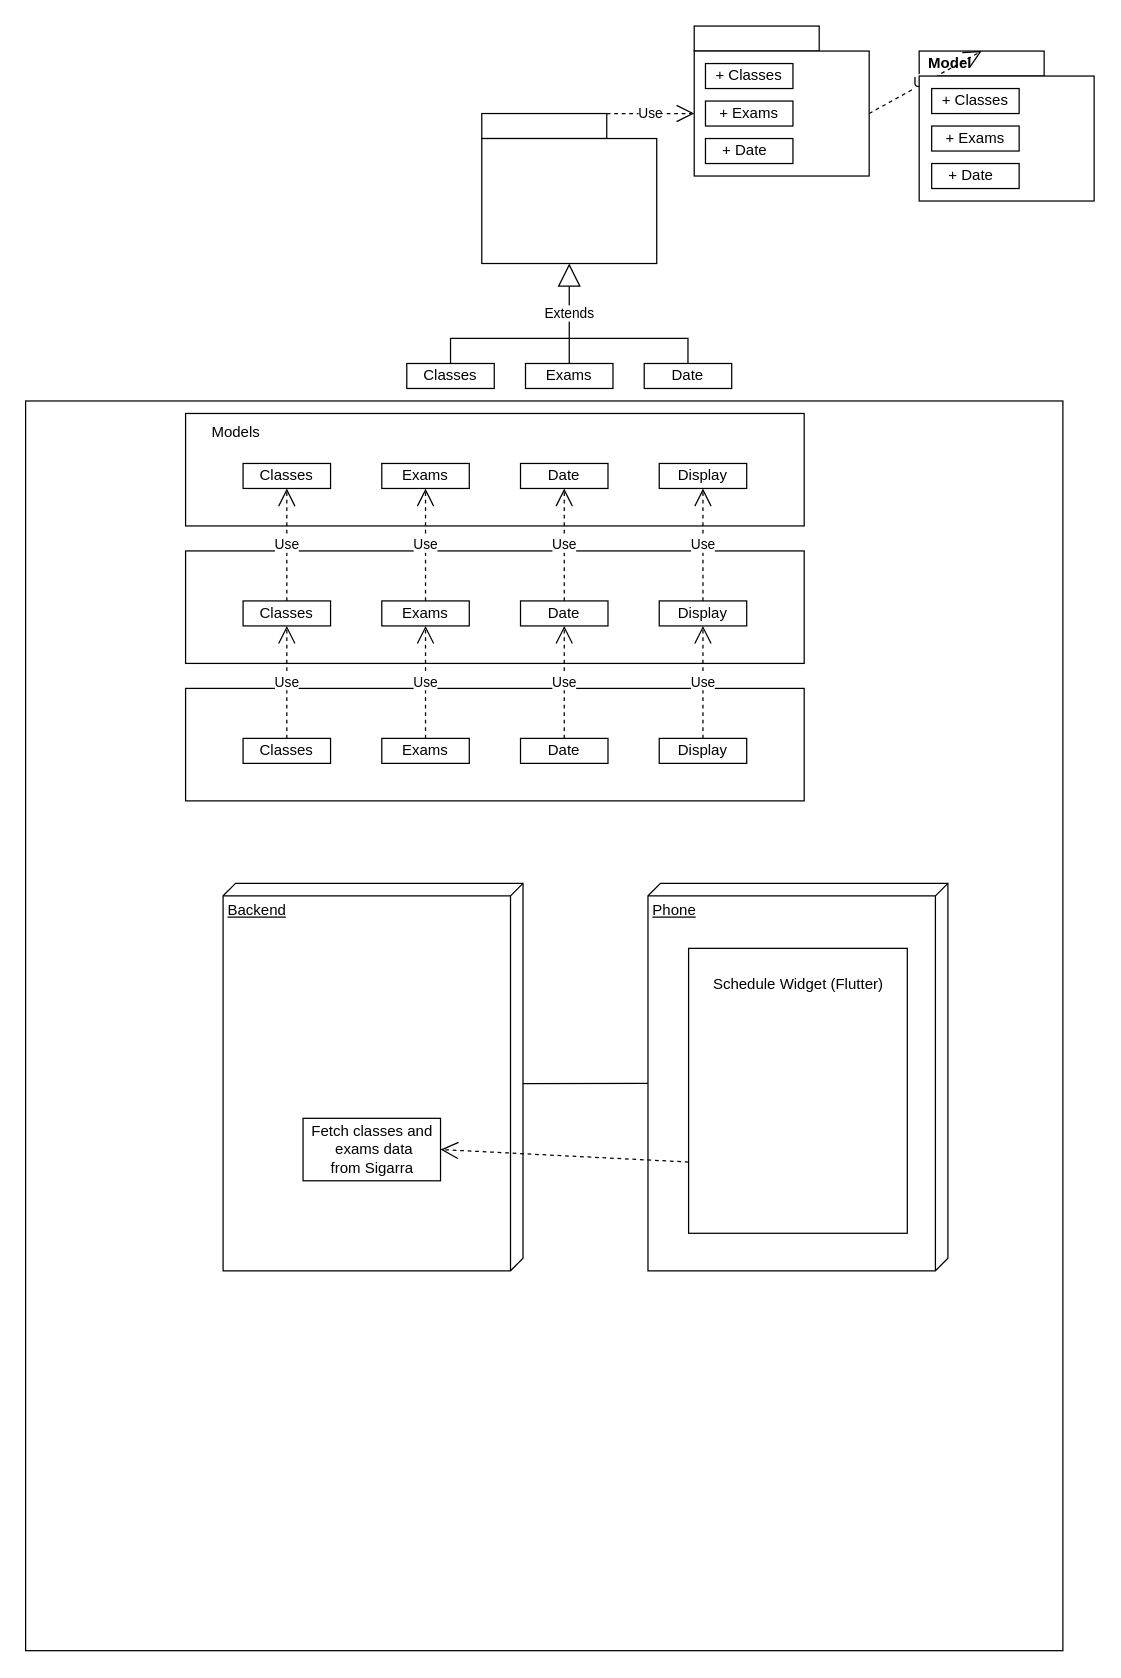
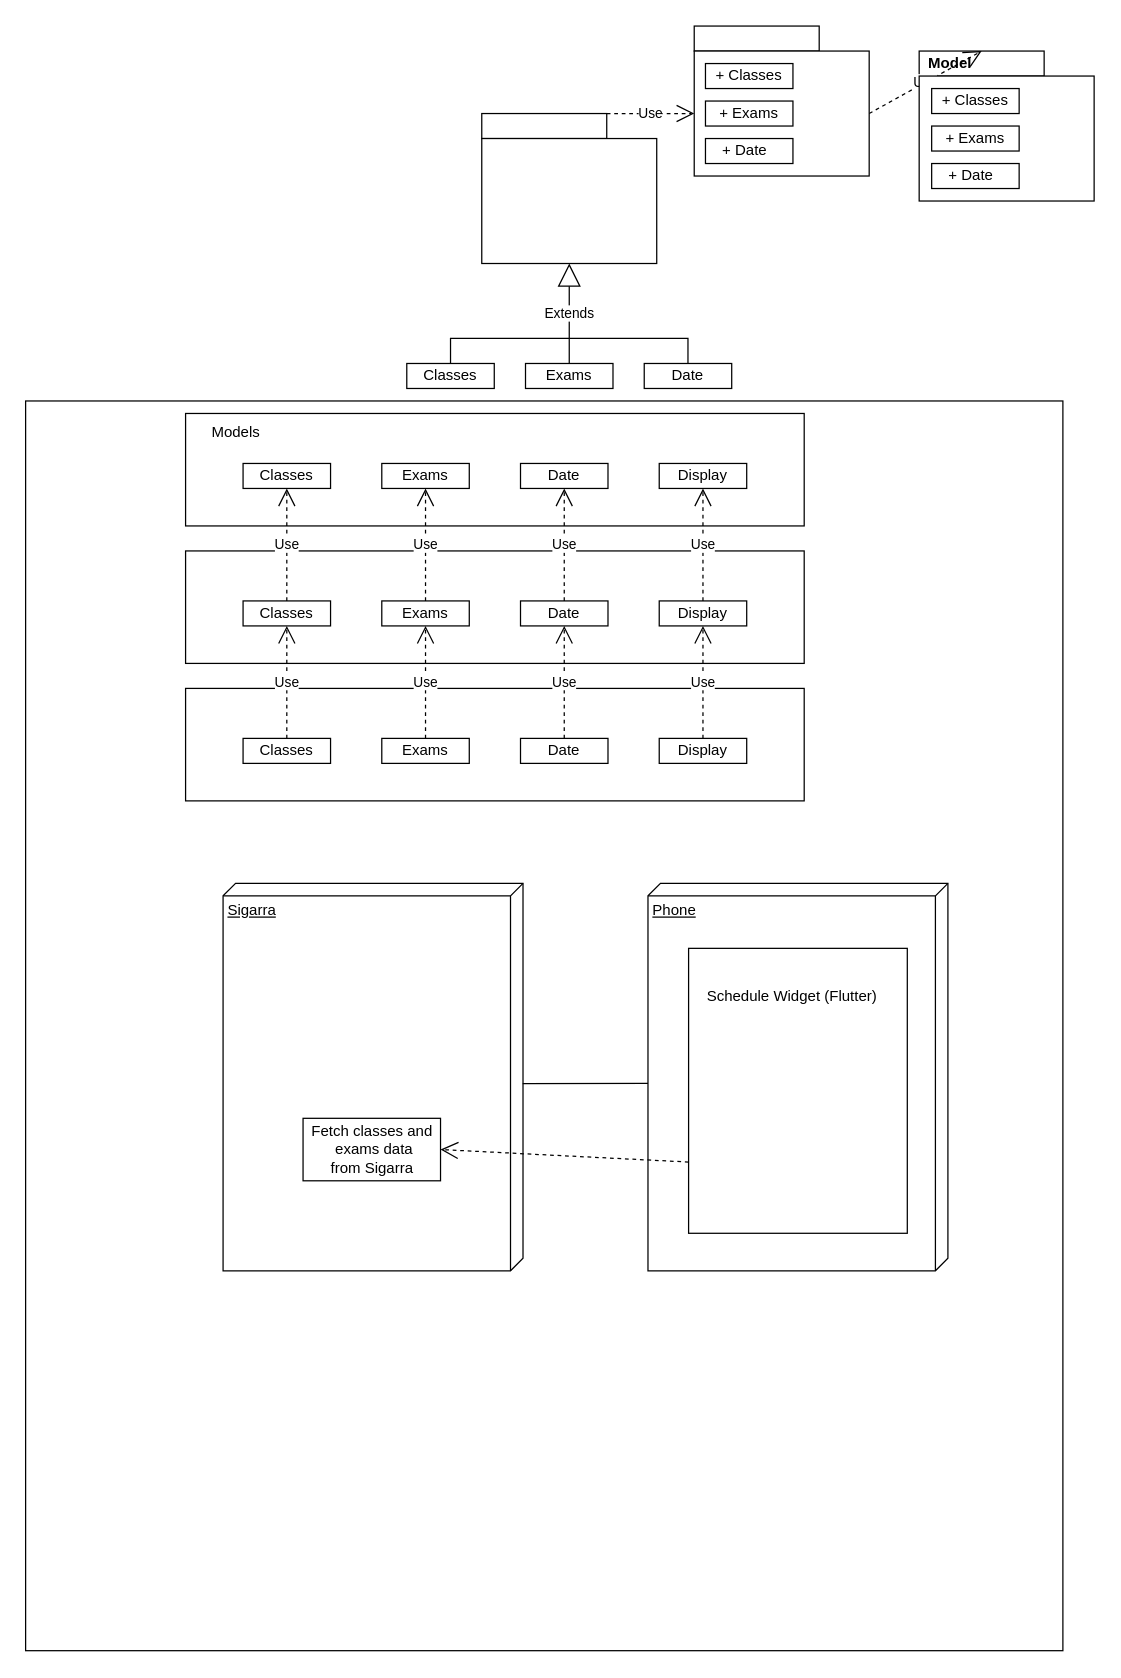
node "Backend": label "Backend" -> "Sigarra"
node "Schedule Widget (Flutter)": moved (798, 984) -> (792, 997)
